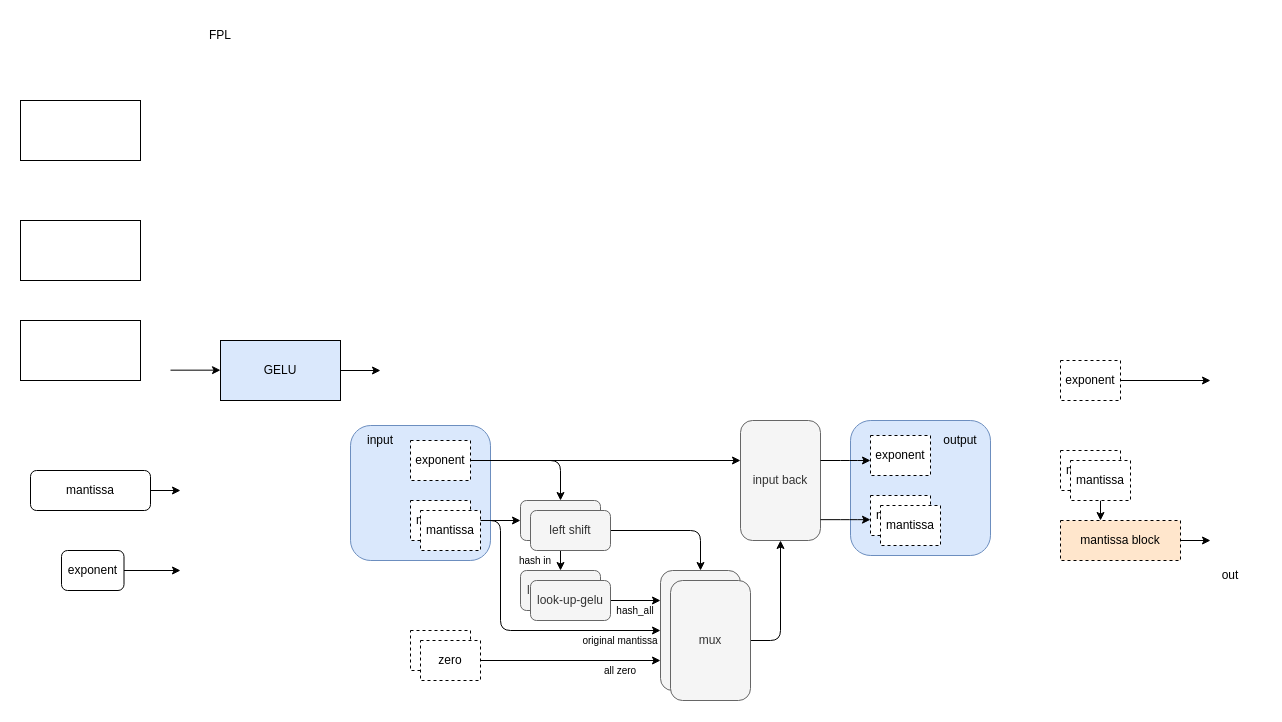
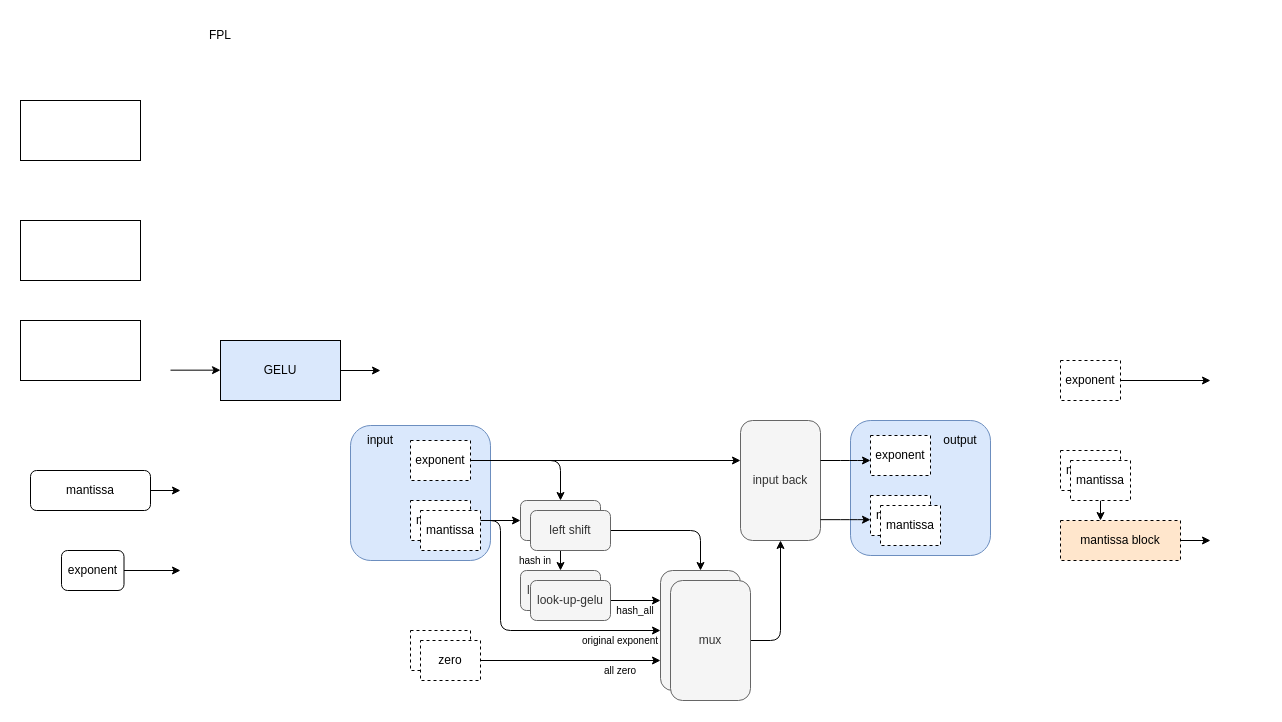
node "out": removed
node "original mantissa": label "original mantissa" -> "original exponent"
